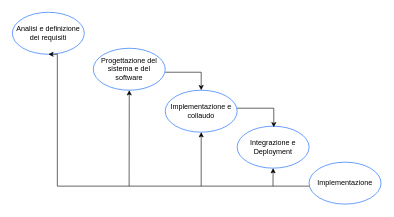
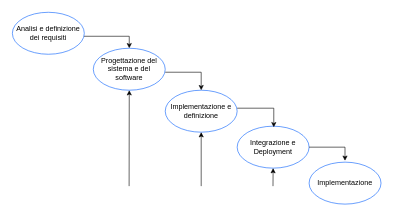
edge "Analisi e definizione dei requisiti" -> "Progettazione del sistema e del software": added
node "Implementazione e collaudo": label "Implementazione e collaudo" -> "Implementazione e definizione"
edge "Integrazione e Deployment" -> "Implementazione": added
edge "Implementazione" -> "Analisi e definizione dei requisiti": removed
